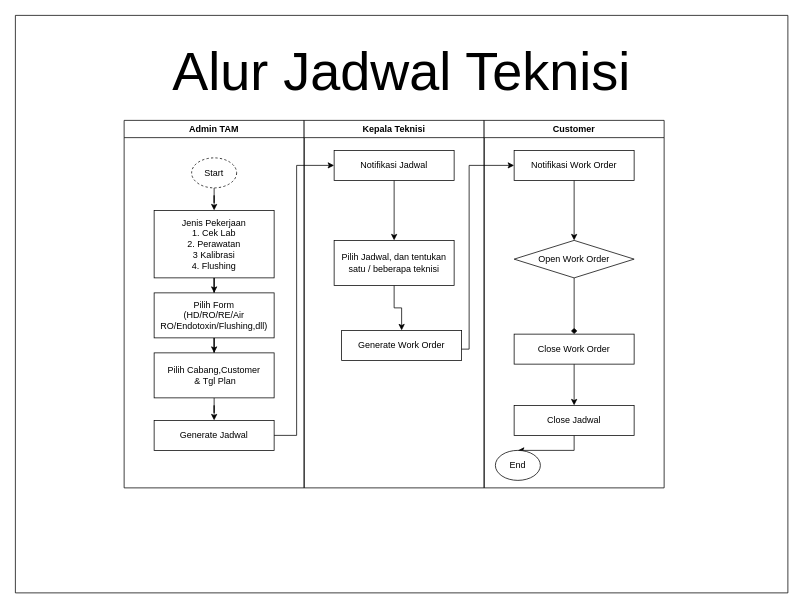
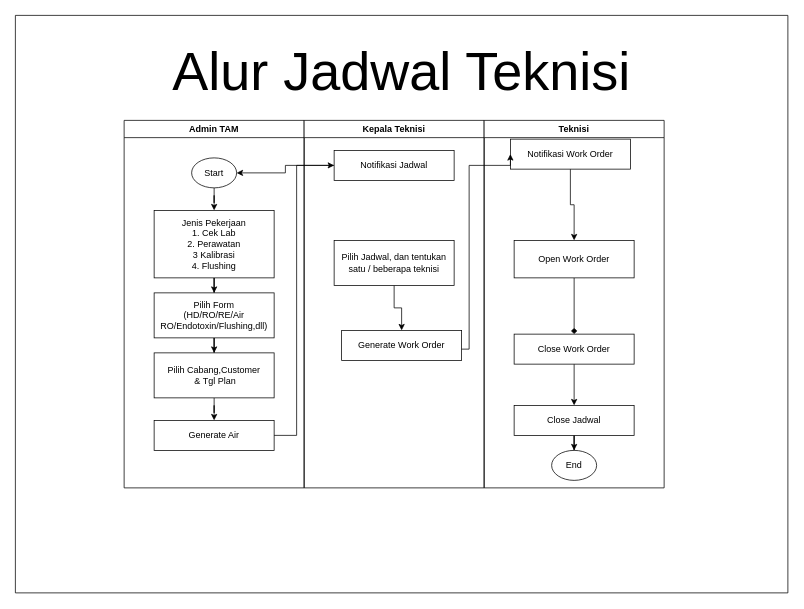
node "Customer": label "Customer" -> "Teknisi"
node "Notifikasi Work Order": moved (574, 165) -> (570, 154)
node "Start": style dashed -> solid
edge "Notifikasi Jadwal" -> "Pilih Jadwal, dan tentukan satu / beberapa teknisi": now "Notifikasi Jadwal" -> "Start"
node "Open Work Order": shape diamond -> rectangle
node "Generate Jadwal": label "Generate Jadwal" -> "Generate Air"
node "End": moved (518, 465) -> (574, 465)
